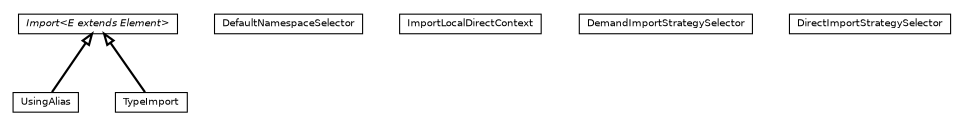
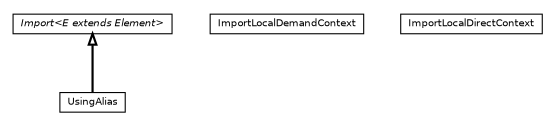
node "ImportLocalDemandContext": added
node "DefaultNamespaceSelector": removed
node "DemandImportStrategySelector": removed
node "DirectImportStrategySelector": removed
node "TypeImport": removed
